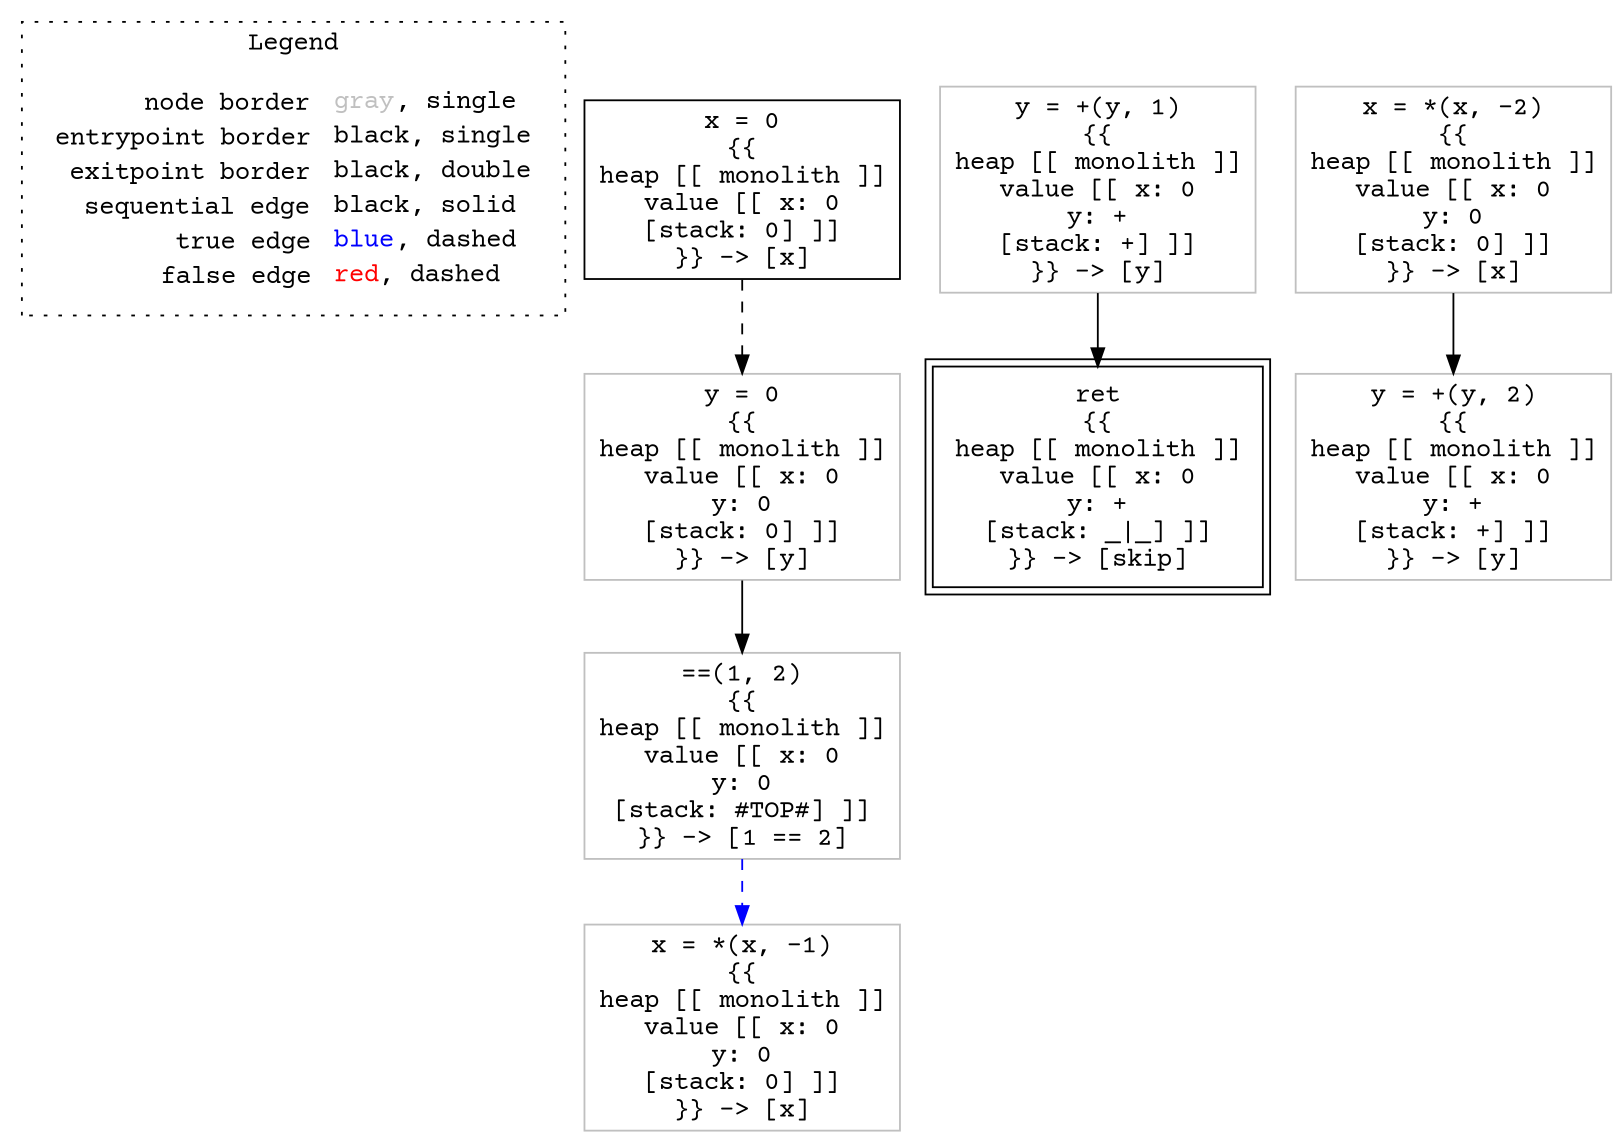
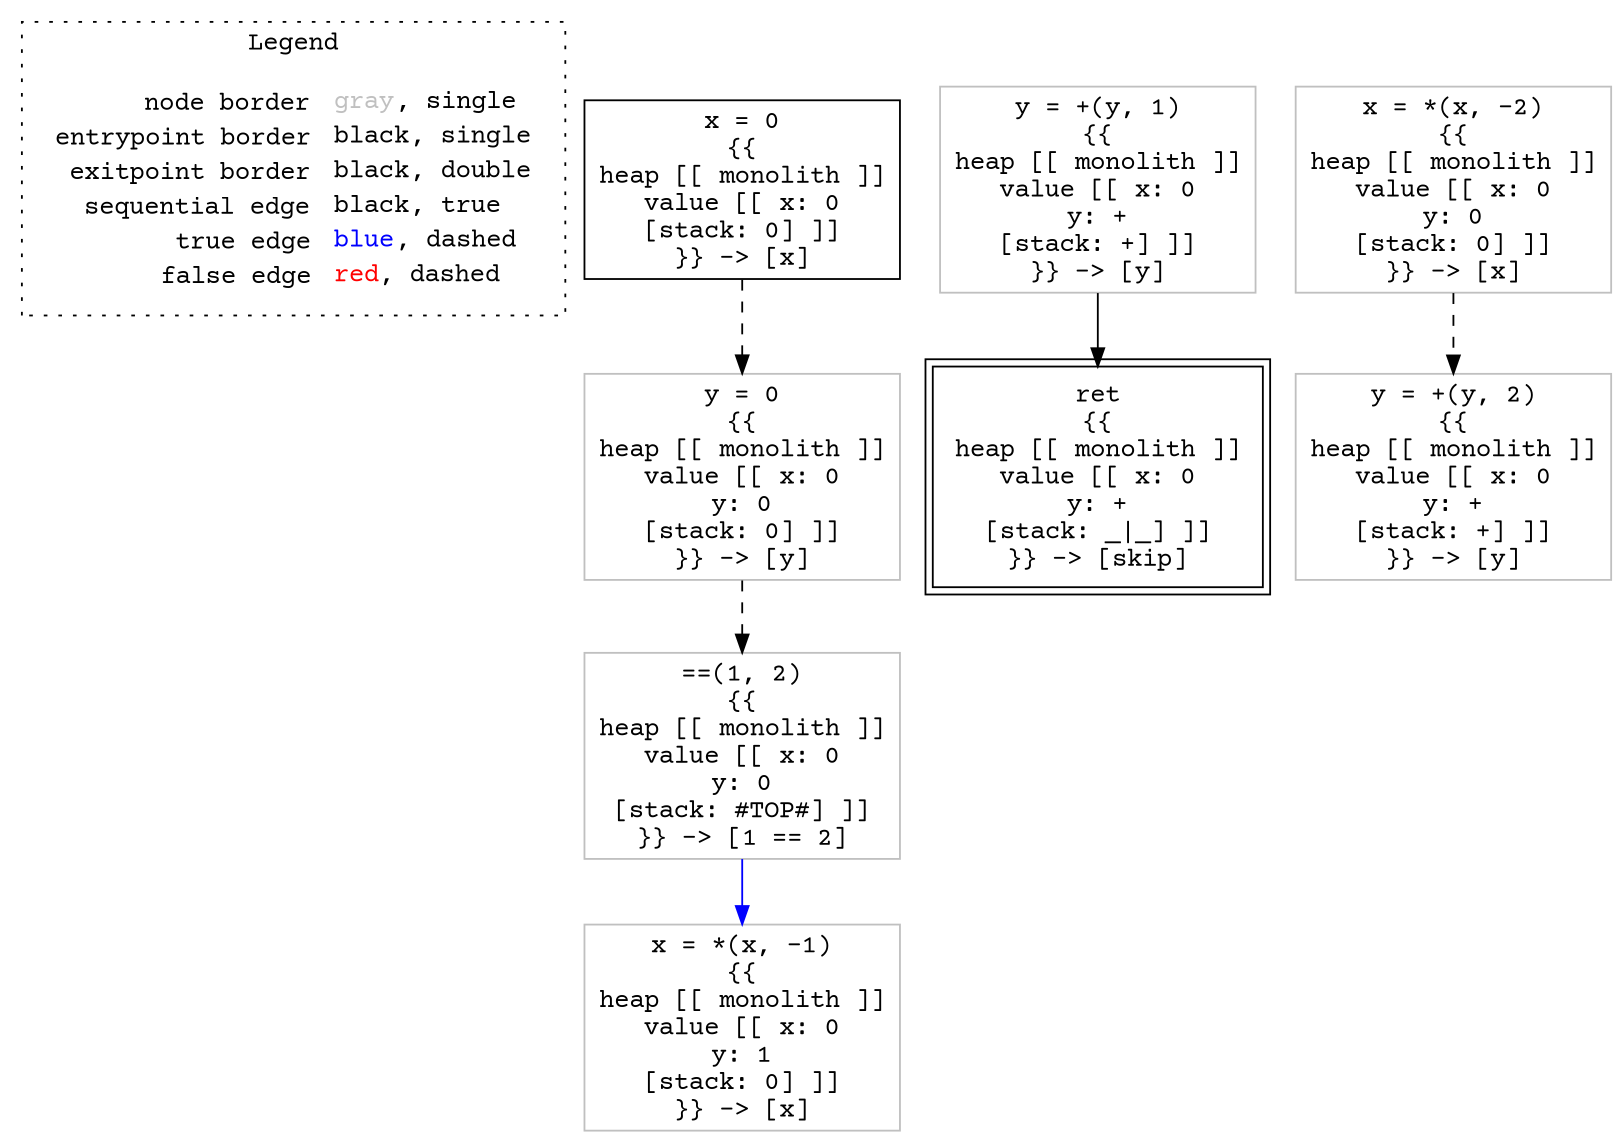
node "node border": text ", solid" -> ", true"
edge "x = *(x, -2)" -> "y = +(y, 2)": style solid -> dashed
edge "y = 0" -> "==(1, 2)": style solid -> dashed
edge "==(1, 2)" -> "x = *(x, -1)": style dashed -> solid
node "x = *(x, -1)": text "y: 0" -> "y: 1"
